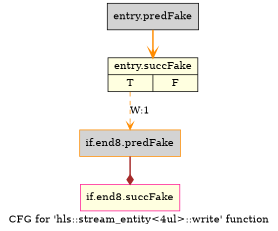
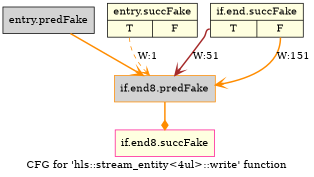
node "if.end.succFake": added
edge "entry.predFake" -> "entry.succFake": now "entry.predFake" -> "if.end8.predFake"
edge "if.end8.predFake" -> "if.end8.succFake": color brown -> darkorange
